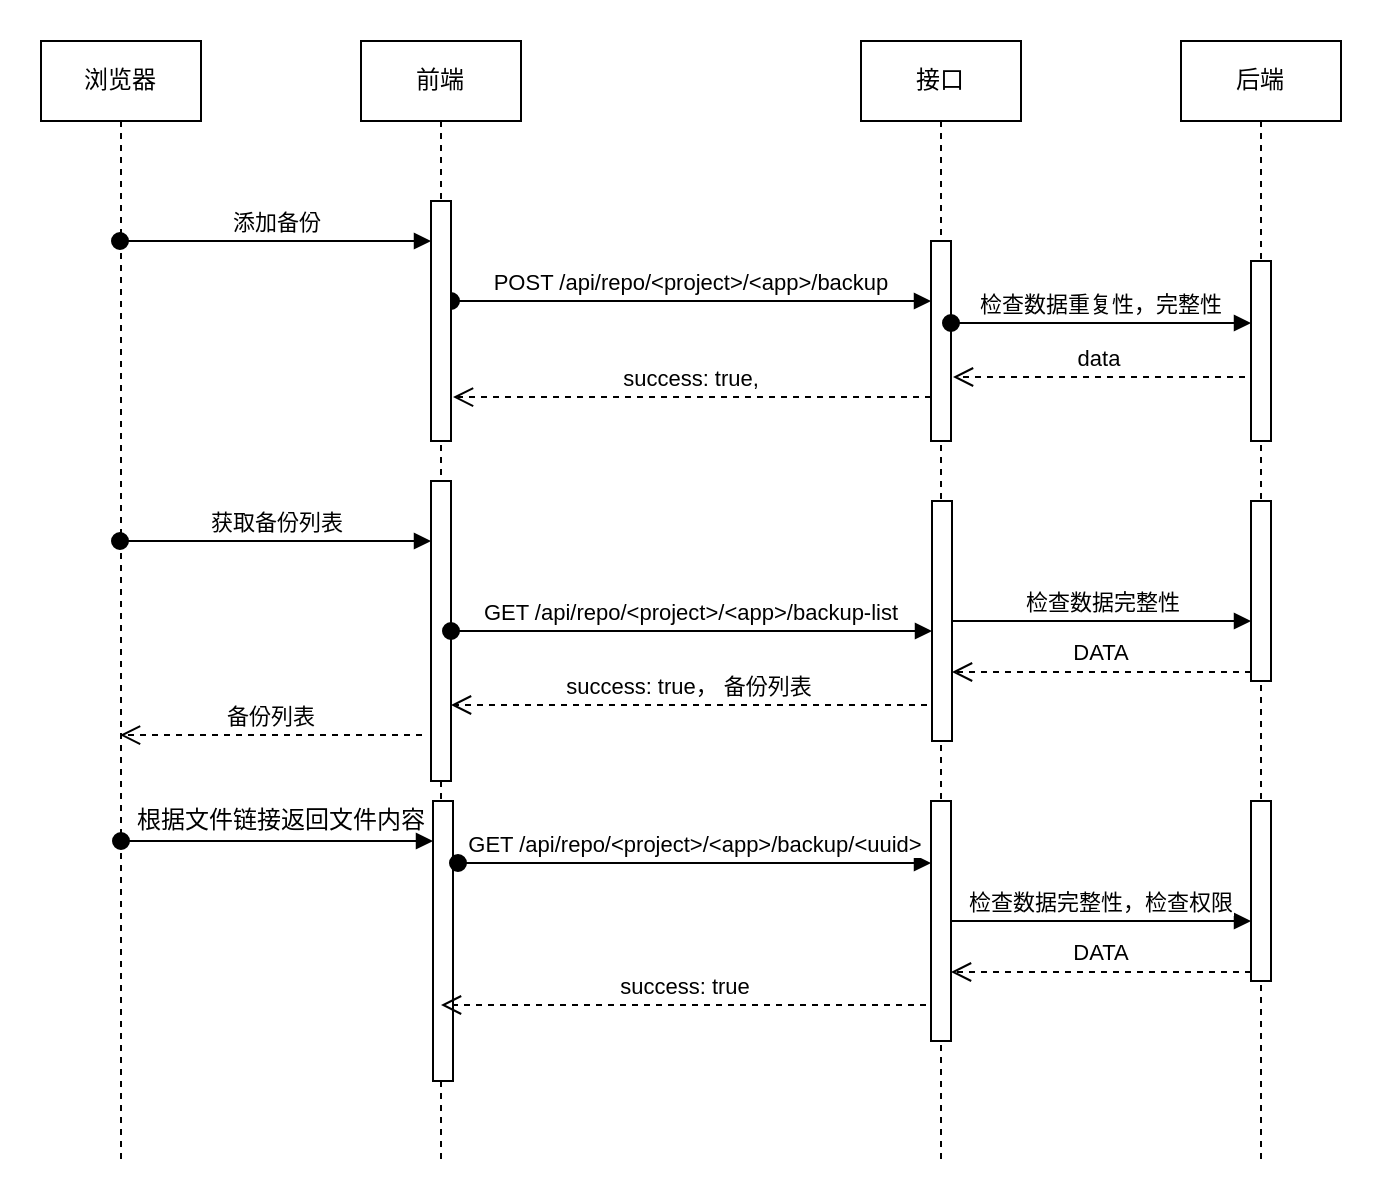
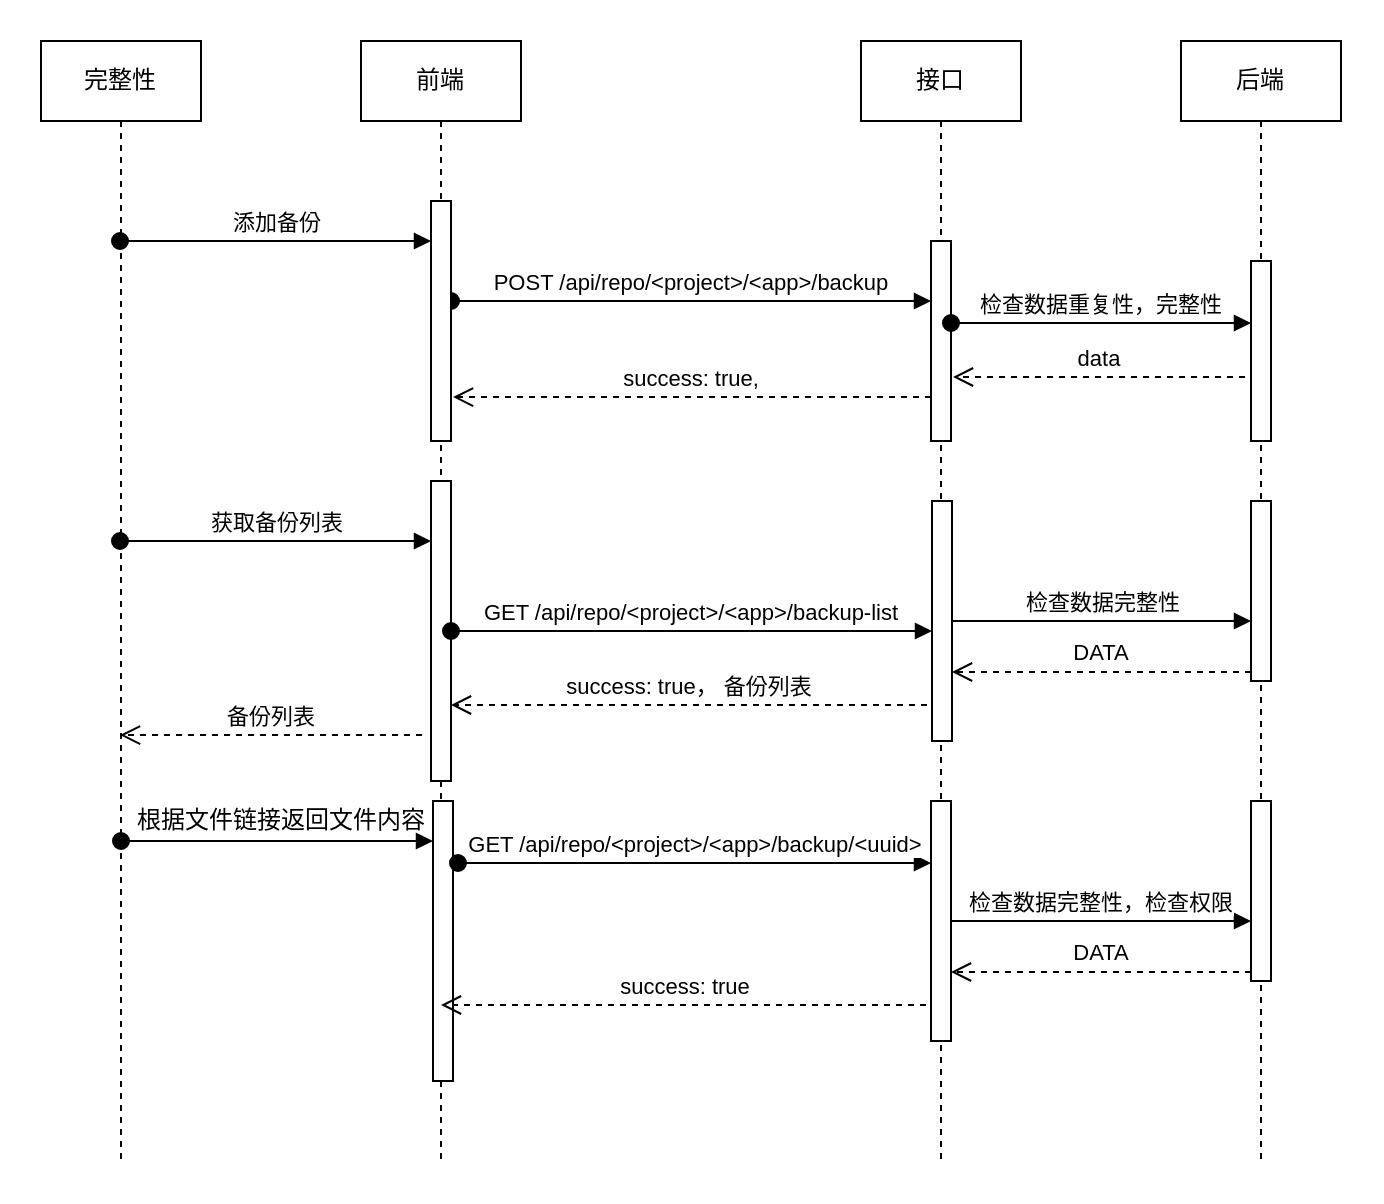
node "浏览器": label "浏览器" -> "完整性"
